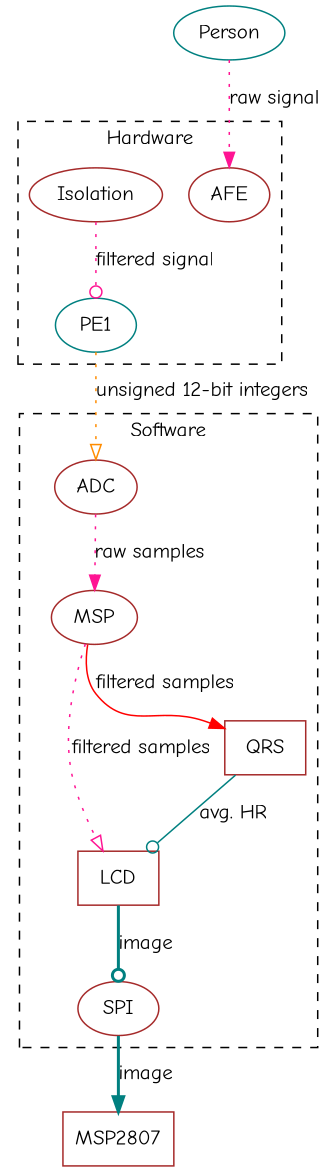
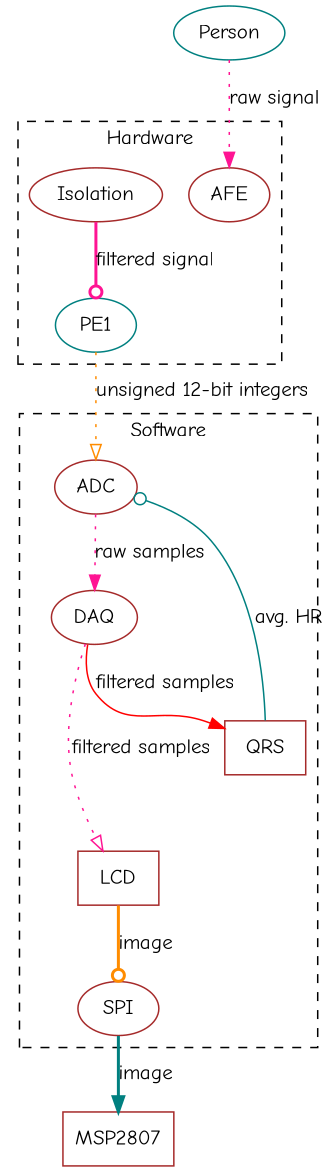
edge "Isolation" -> "PE1": style dotted -> bold
node "MSP": label "MSP" -> "DAQ"
edge "QRS" -> "LCD": now "QRS" -> "ADC"
edge "LCD" -> "SPI": color teal -> darkorange
